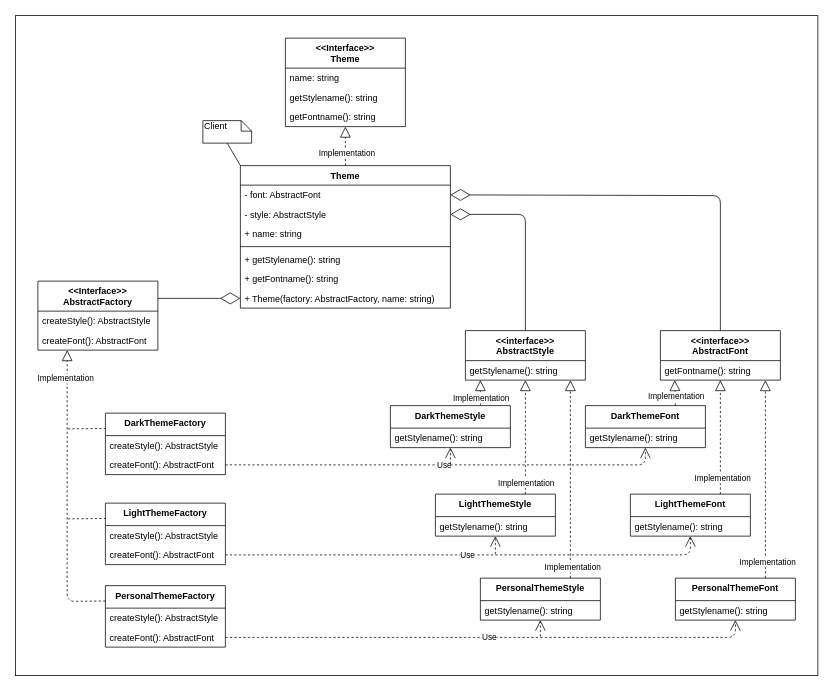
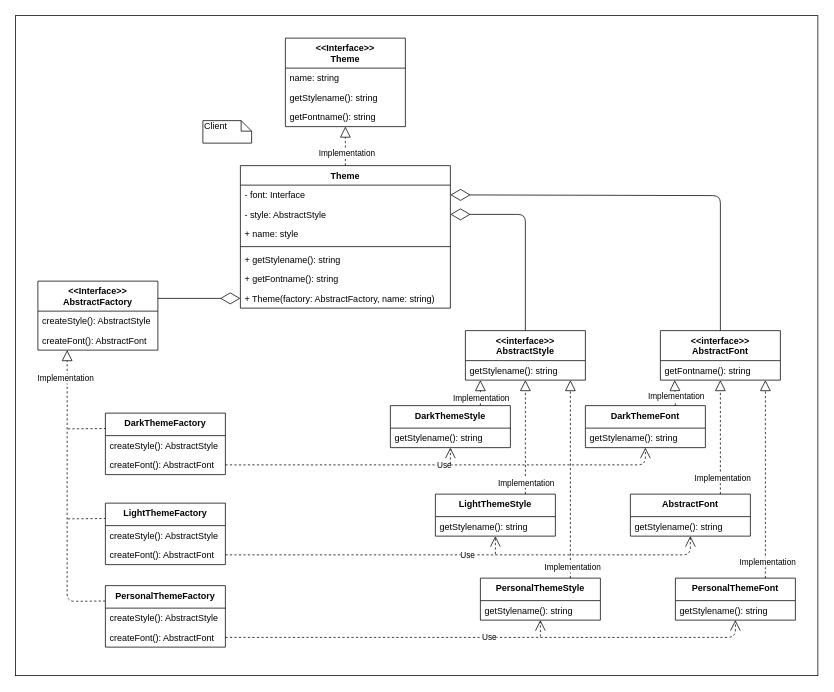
edge "Client" -- "Theme": removed
node "- font: AbstractFont": label "- font: AbstractFont" -> "- font: Interface"
node "+ name: string": label "+ name: string" -> "+ name: style"
node "LightThemeFont": label "LightThemeFont" -> "AbstractFont"
